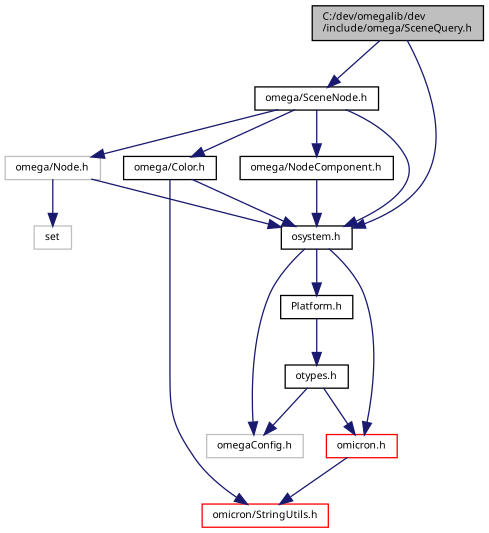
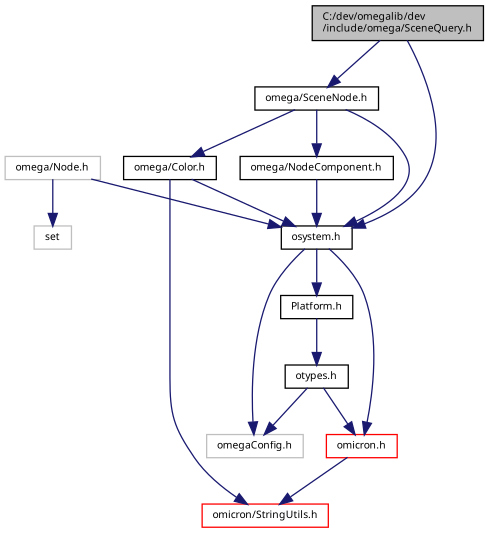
edge "omega/SceneNode.h" -> "omega/Node.h": removed
